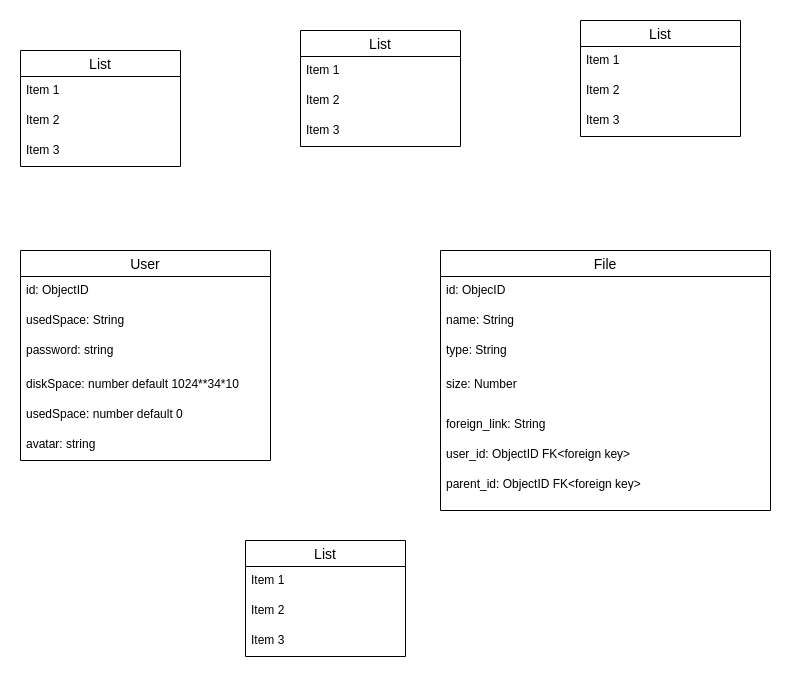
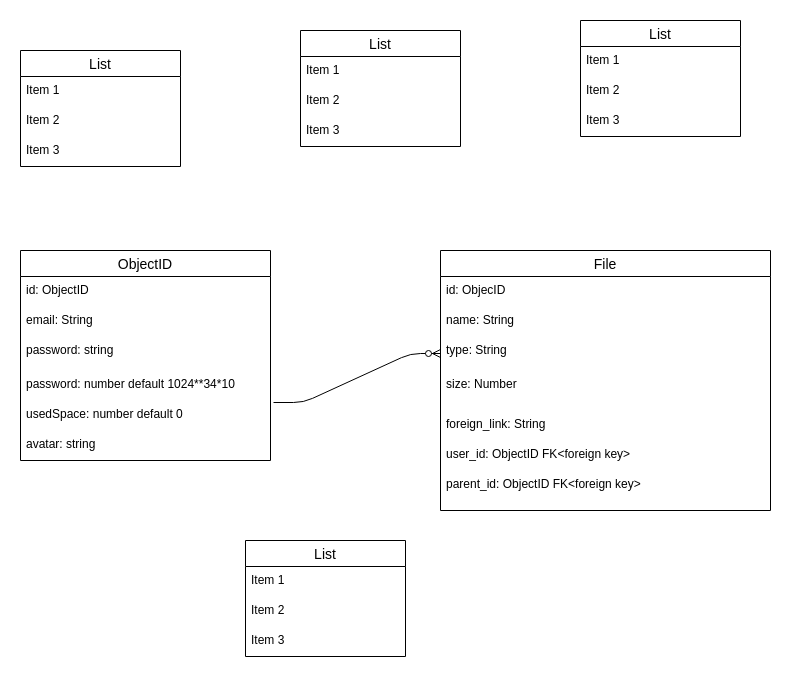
node "User": label "User" -> "ObjectID"
node "usedSpace: String": label "usedSpace: String" -> "email: String"
edge "usedSpace: number default 0" -> "type: String": added
node "diskSpace: number default 1024**34*10": label "diskSpace: number default 1024**34*10" -> "password: number default 1024**34*10"
